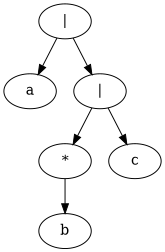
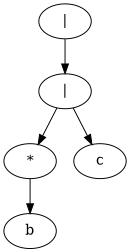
node "a": removed
